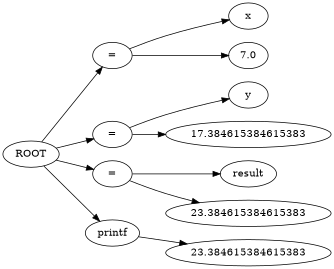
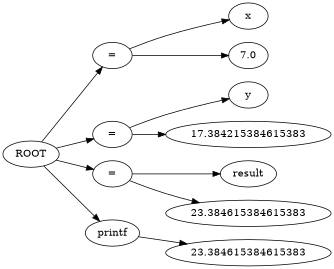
node "17.384615384615383": label "17.384615384615383" -> "17.384215384615383"
